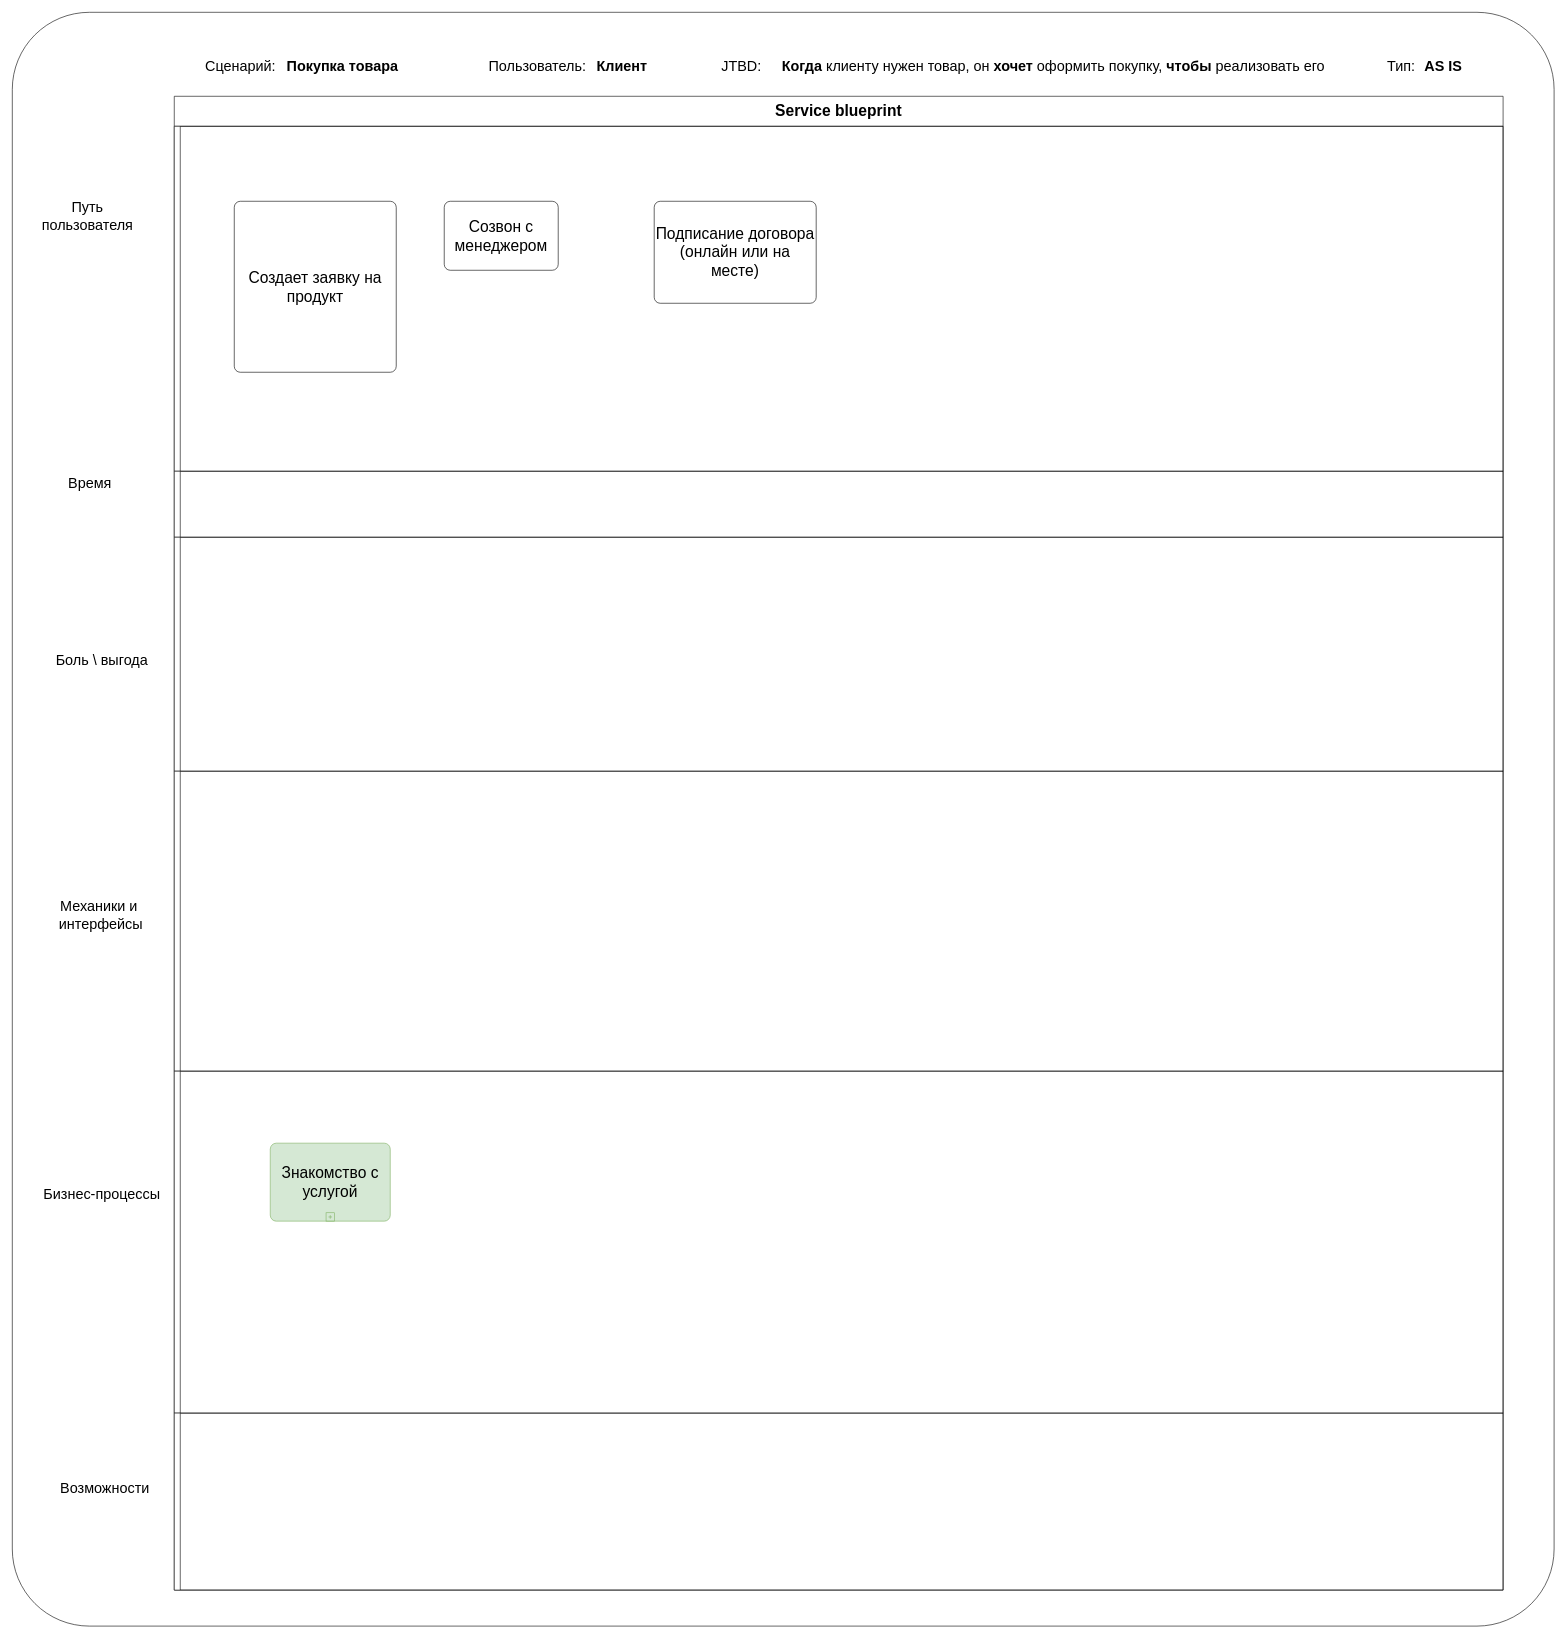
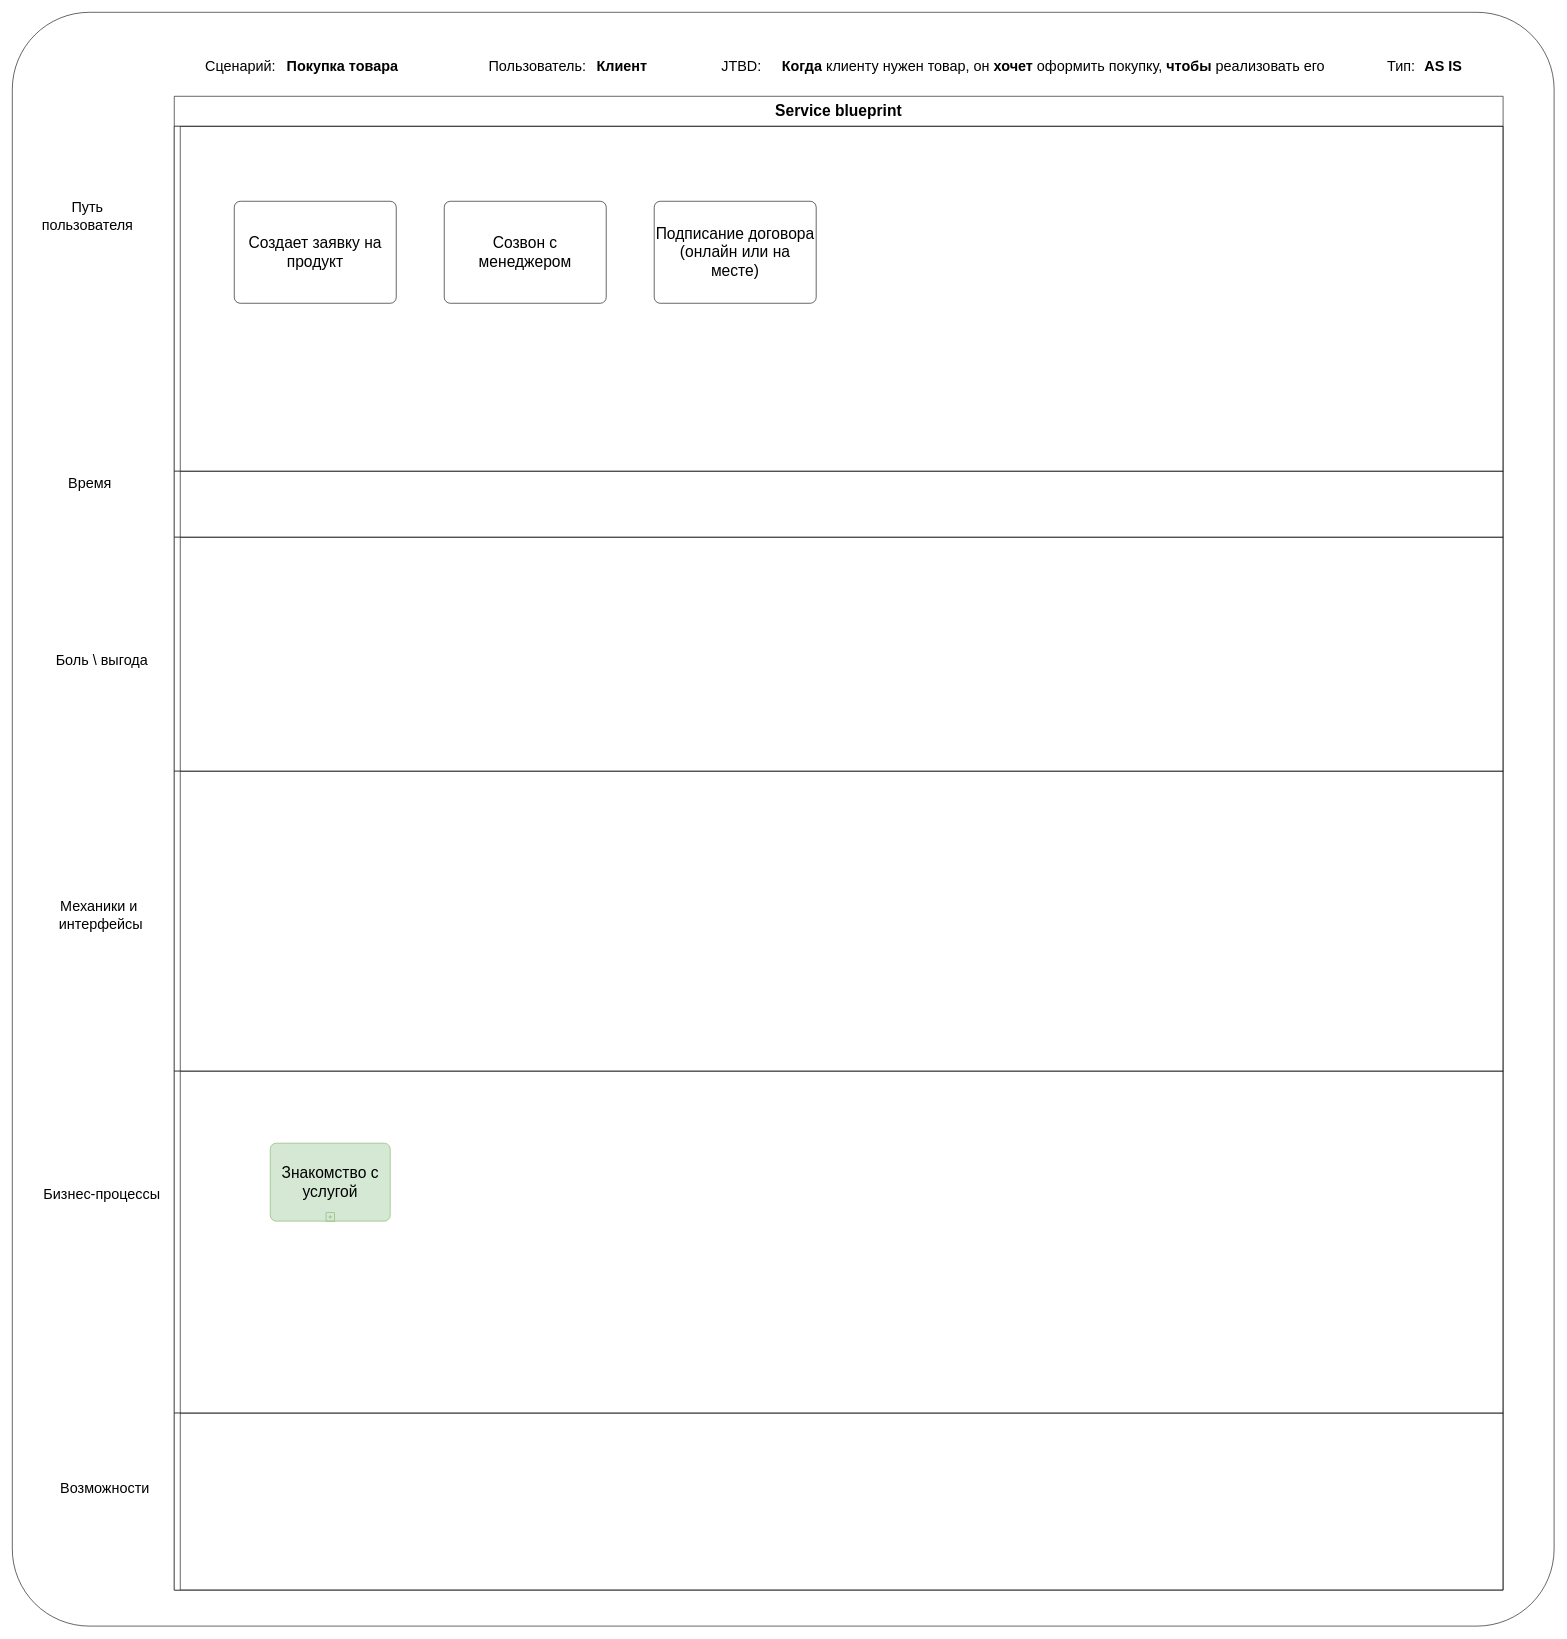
node "Созвон с менеджером": size 114x69 -> 162x102
node "Создает заявку на продукт": size 162x171 -> 162x102
